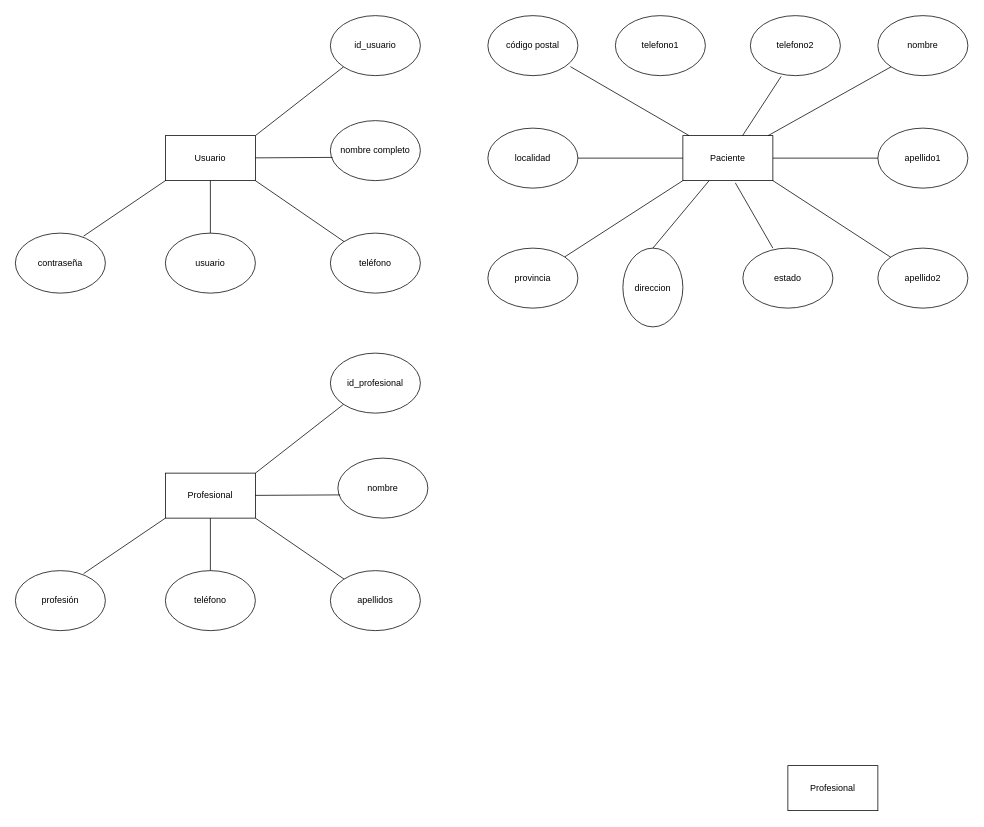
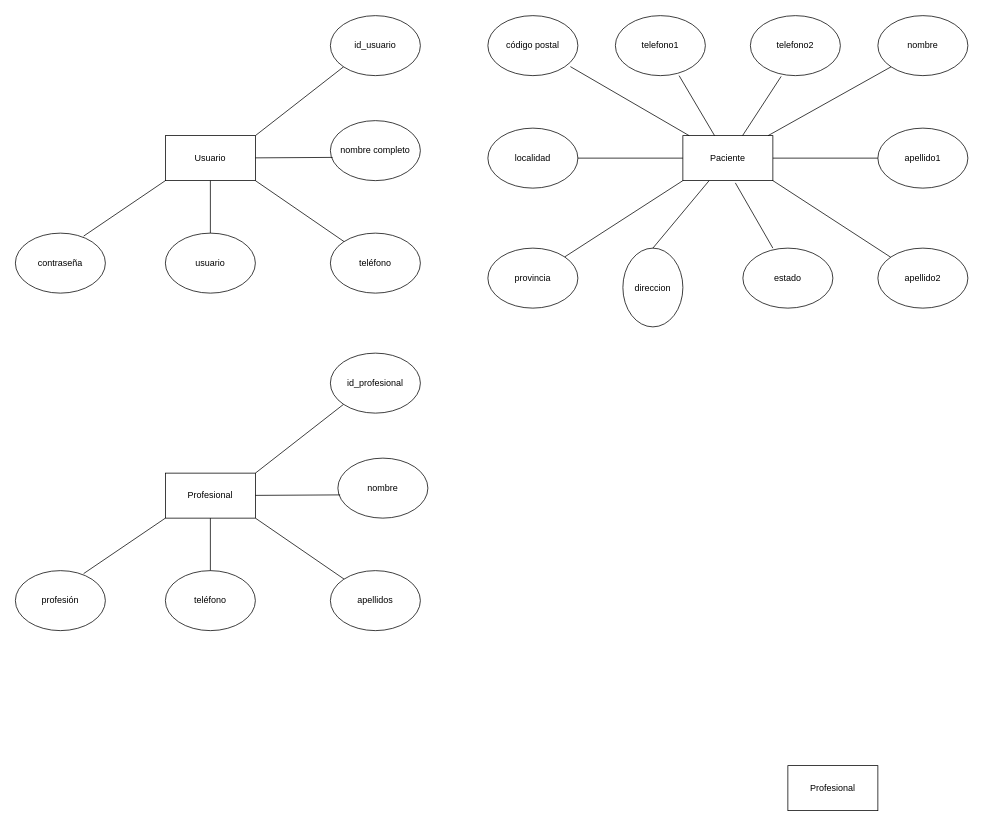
edge "telefono1" -- "Paciente": added
